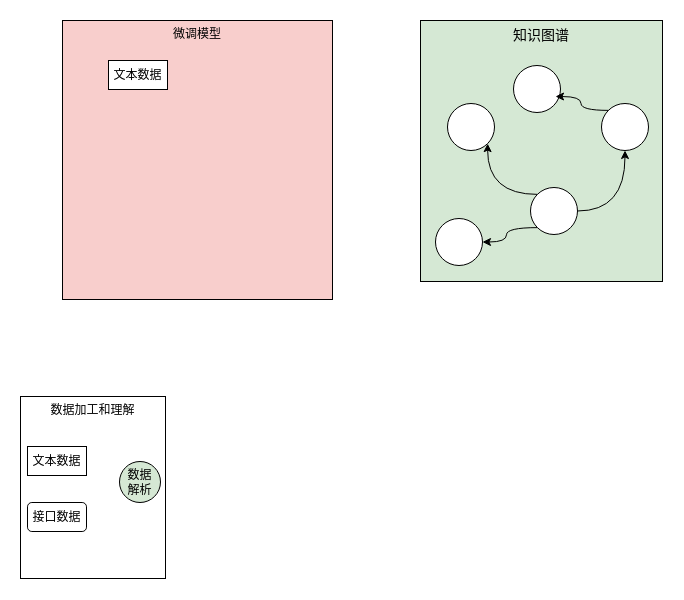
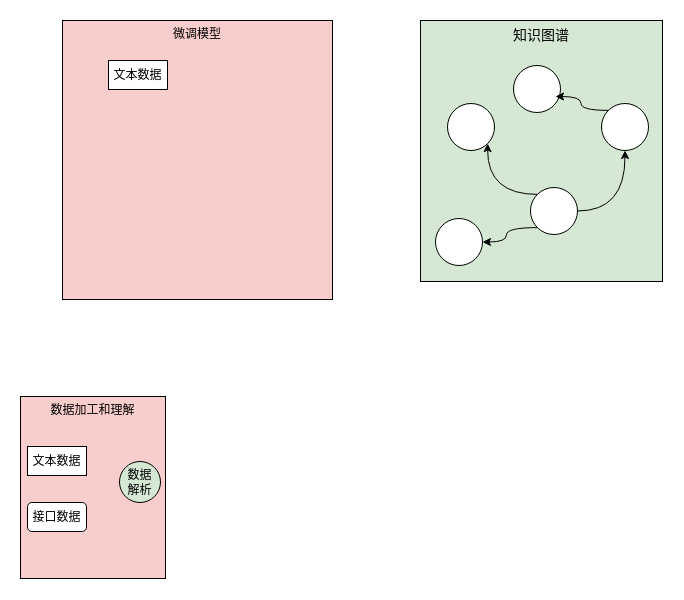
node "数据加工和理解": fillcolor #ffffff -> #f8cecc
